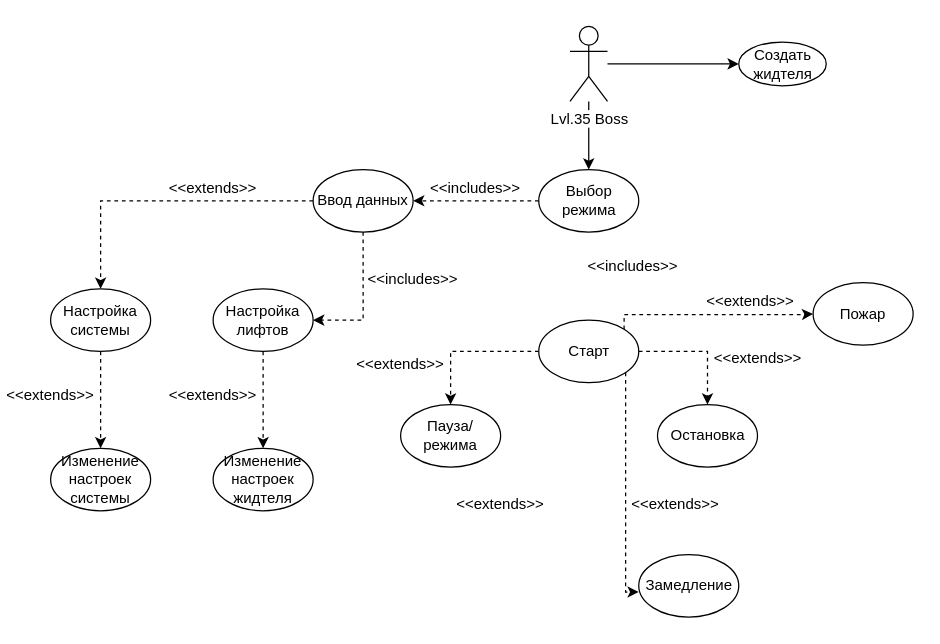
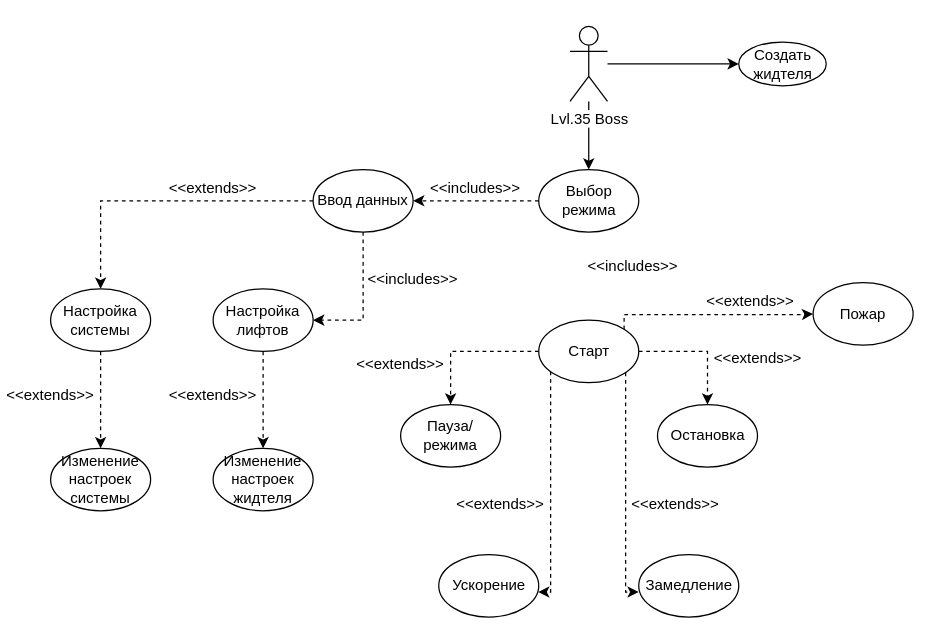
edge "Старт" -> "Ускорение": added
node "Ускорение": added
